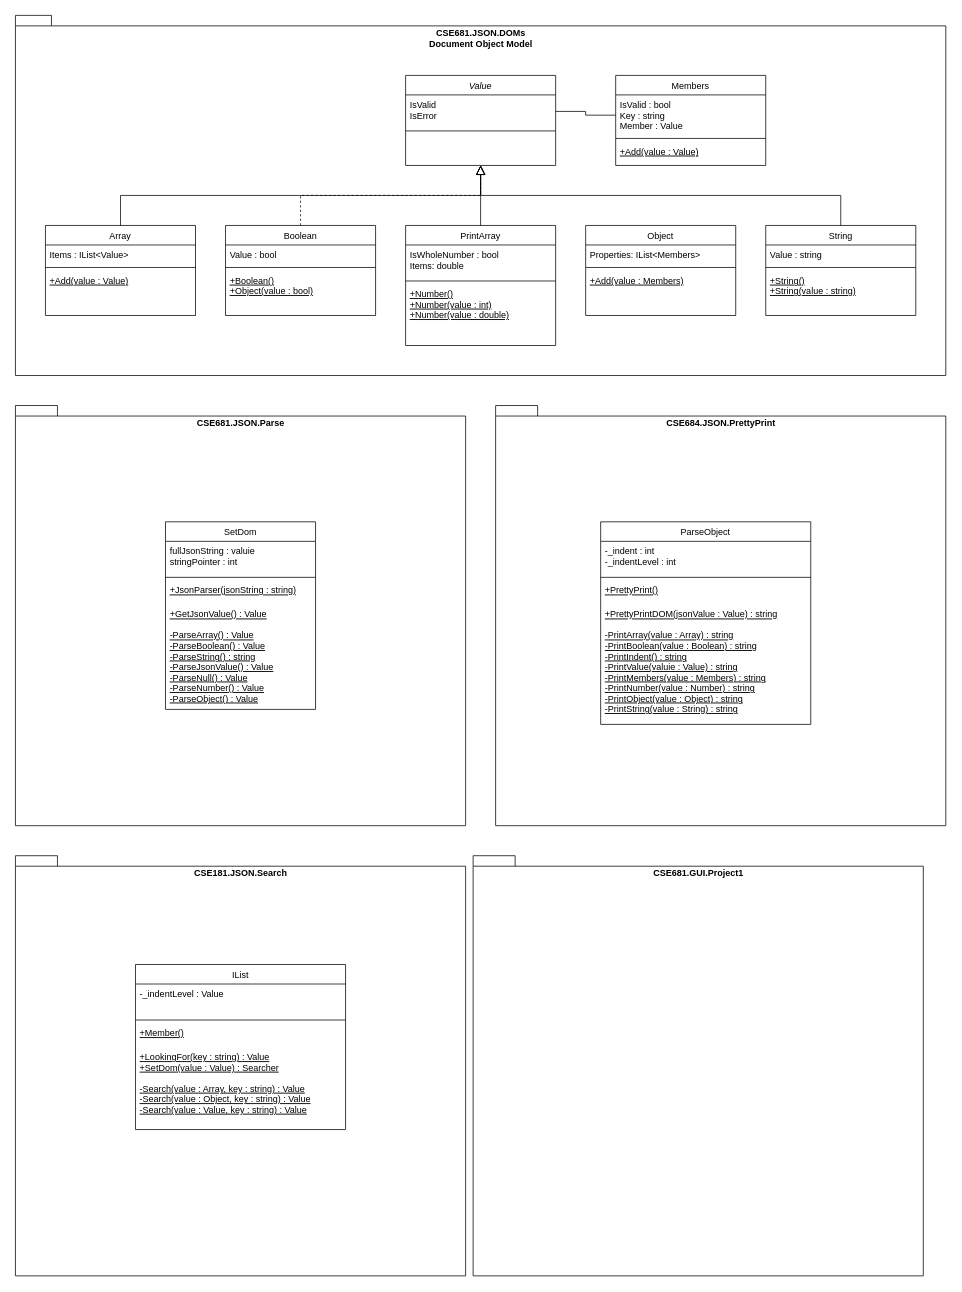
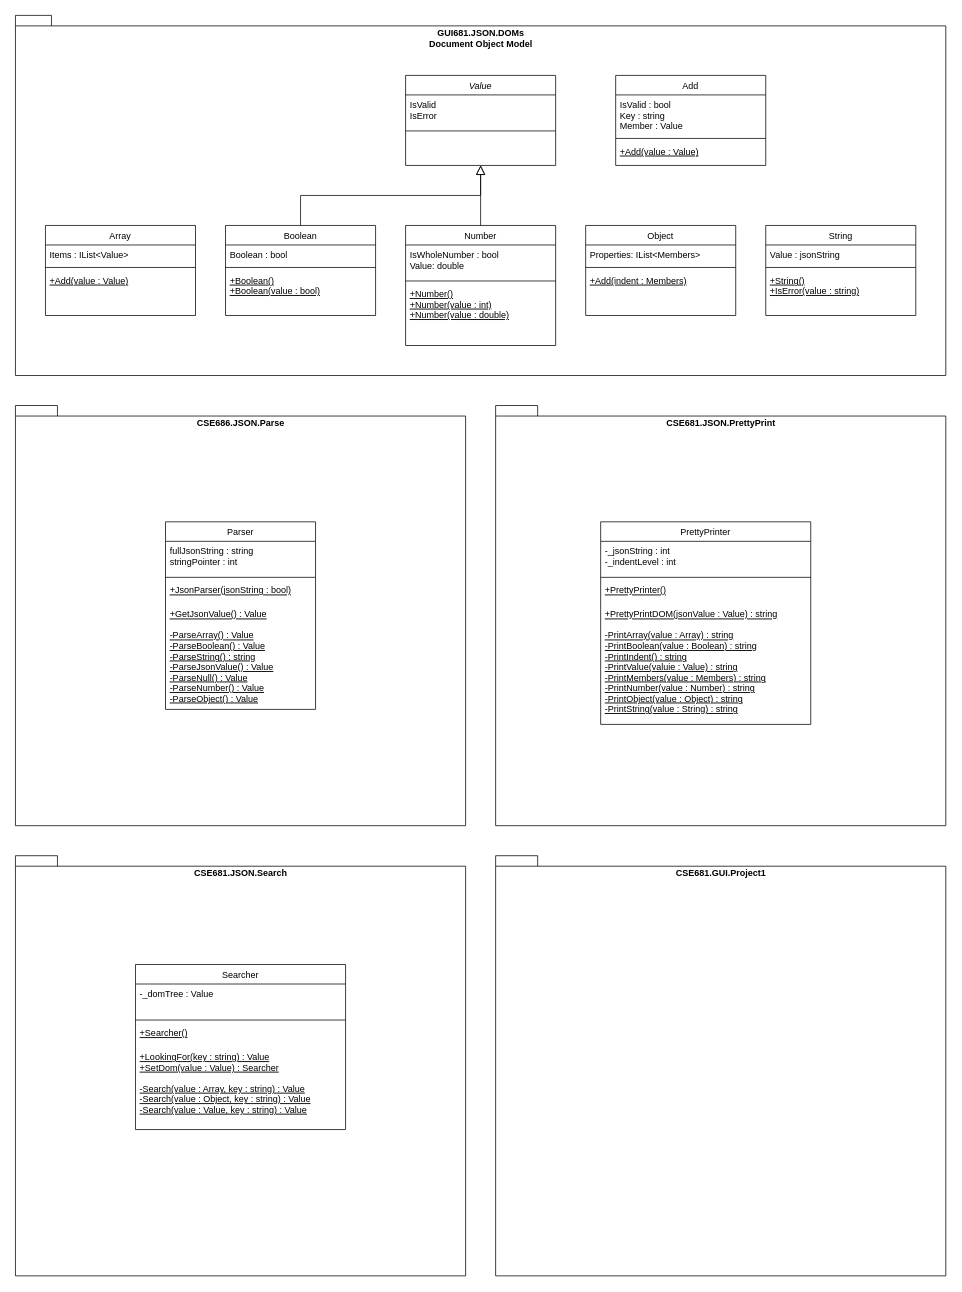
node "CSE681.JSON.DOMs Document Object Model": label "CSE681.JSON.DOMs Document Object Model" -> "GUI681.JSON.DOMs Document Object Model"
node "Members": label "Members" -> "Add"
edge "IsValid IsError" -- "IsValid : bool Key : string Member : Value": removed
edge "Array" -> "Value": removed
edge "String" -> "Value": removed
edge "Boolean" -> "Value": style dashed -> solid
node "PrintArray": label "PrintArray" -> "Number"
node "Value : bool": label "Value : bool" -> "Boolean : bool"
node "IsWholeNumber : bool Items: double": label "IsWholeNumber : bool Items: double" -> "IsWholeNumber : bool Value: double"
node "Value : string": label "Value : string" -> "Value : jsonString"
node "+Boolean() +Object(value : bool)": label "+Boolean() +Object(value : bool)" -> "+Boolean() +Boolean(value : bool)"
node "+Add(value : Members)": label "+Add(value : Members)" -> "+Add(indent : Members)"
node "+String() +String(value : string)": label "+String() +String(value : string)" -> "+String() +IsError(value : string)"
node "CSE681.JSON.Parse": label "CSE681.JSON.Parse" -> "CSE686.JSON.Parse"
node "CSE684.JSON.PrettyPrint": label "CSE684.JSON.PrettyPrint" -> "CSE681.JSON.PrettyPrint"
node "SetDom": label "SetDom" -> "Parser"
node "ParseObject": label "ParseObject" -> "PrettyPrinter"
node "fullJsonString : valuie stringPointer : int": label "fullJsonString : valuie stringPointer : int" -> "fullJsonString : string stringPointer : int"
node "-_indent : int -_indentLevel : int": label "-_indent : int -_indentLevel : int" -> "-_jsonString : int -_indentLevel : int"
node "+JsonParser(jsonString : string)": label "+JsonParser(jsonString : string)" -> "+JsonParser(jsonString : bool)"
node "+PrettyPrint()": label "+PrettyPrint()" -> "+PrettyPrinter()"
node "CSE181.JSON.Search": label "CSE181.JSON.Search" -> "CSE681.JSON.Search"
node "IList": label "IList" -> "Searcher"
node "-_indentLevel : Value": label "-_indentLevel : Value" -> "-_domTree : Value"
node "+Member()": label "+Member()" -> "+Searcher()"
node "CSE681.GUI.Project1": moved (698, 1065) -> (720, 1065)
